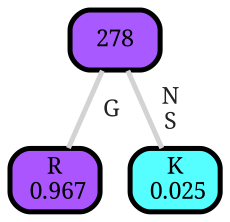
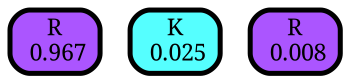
node "278": removed
node "R 0.008": added
